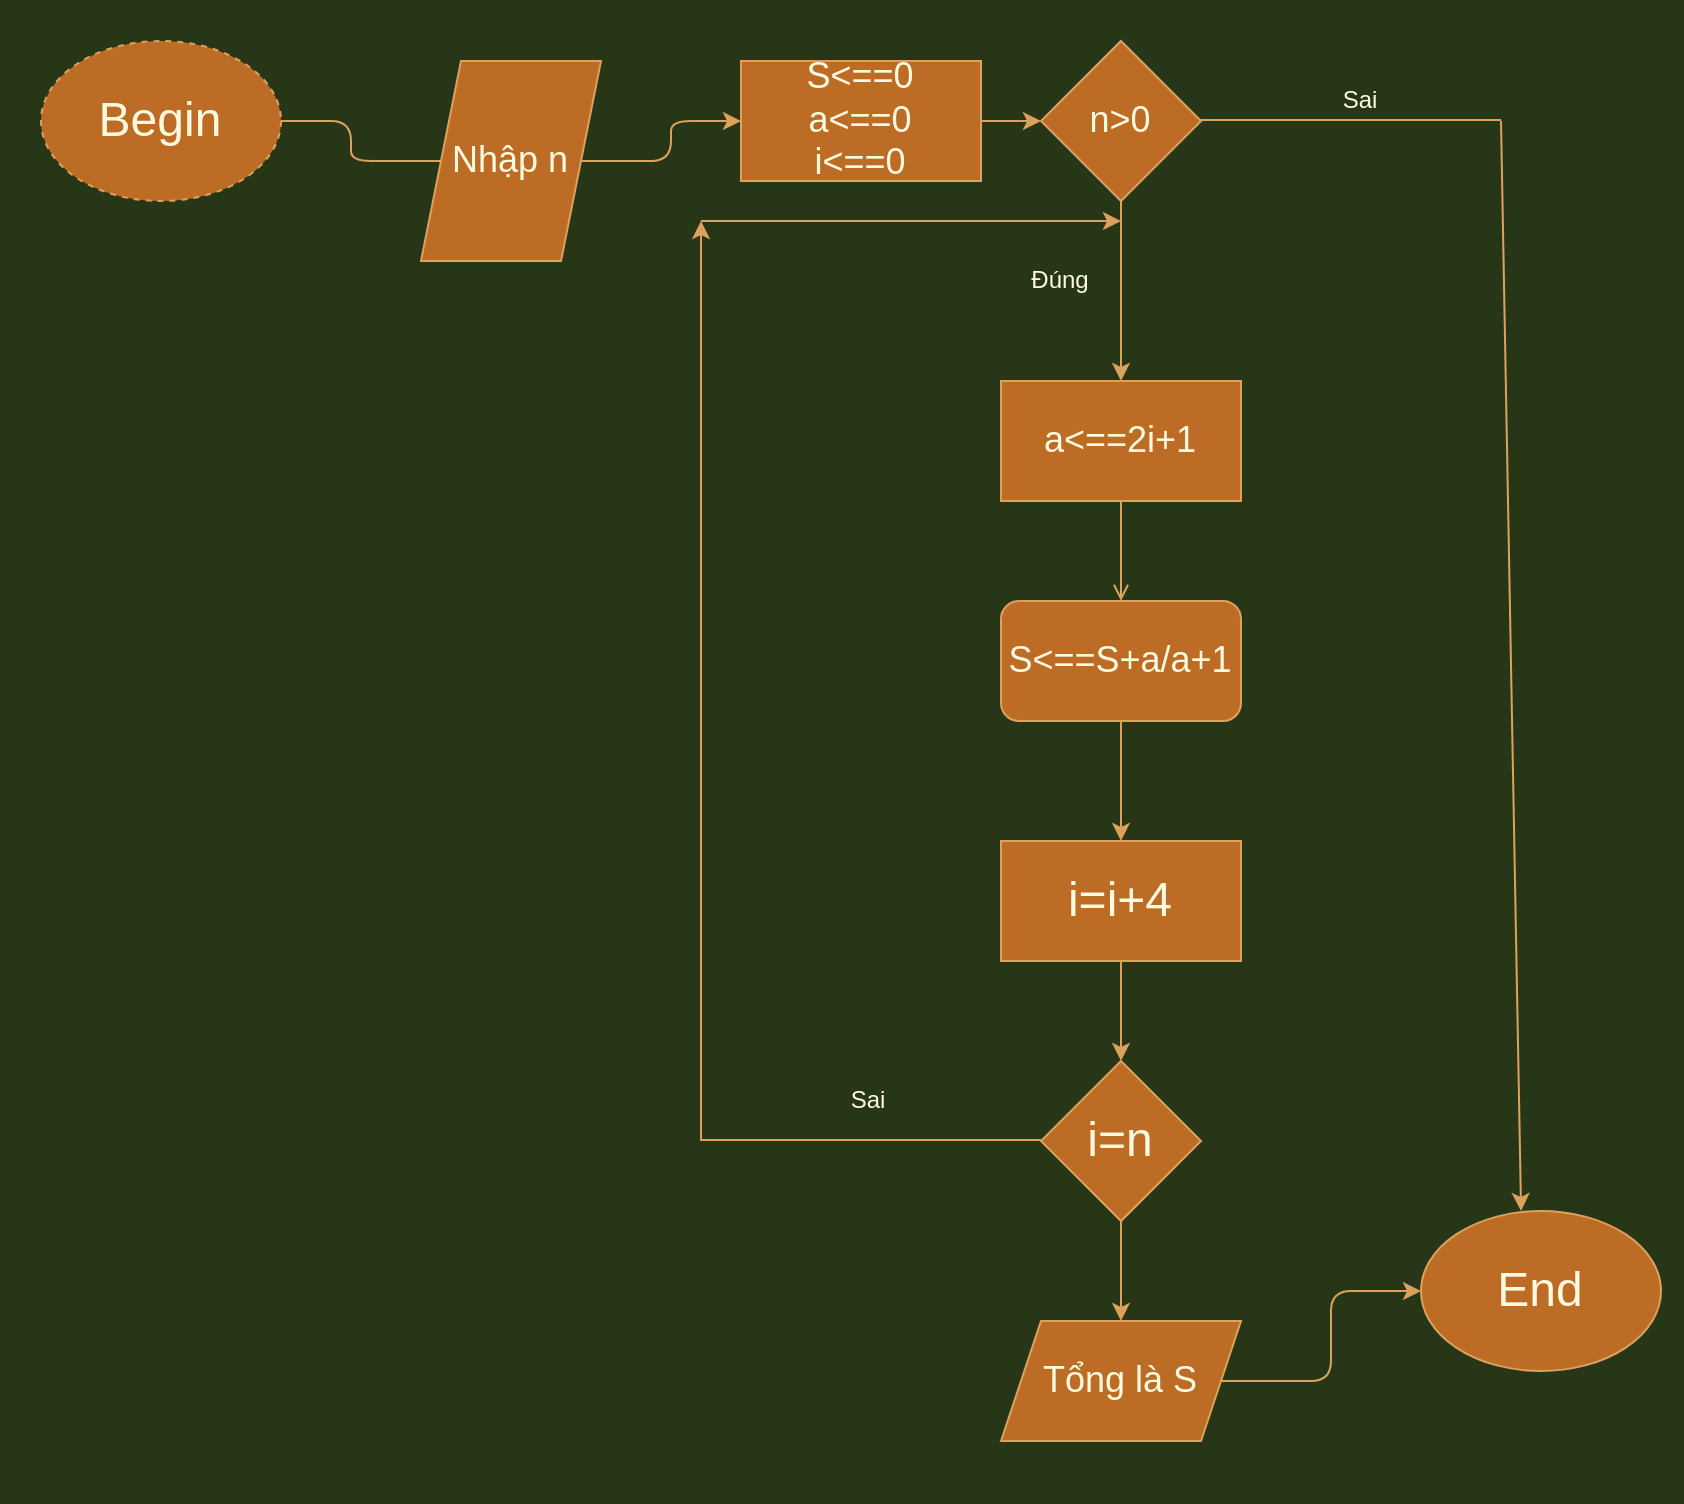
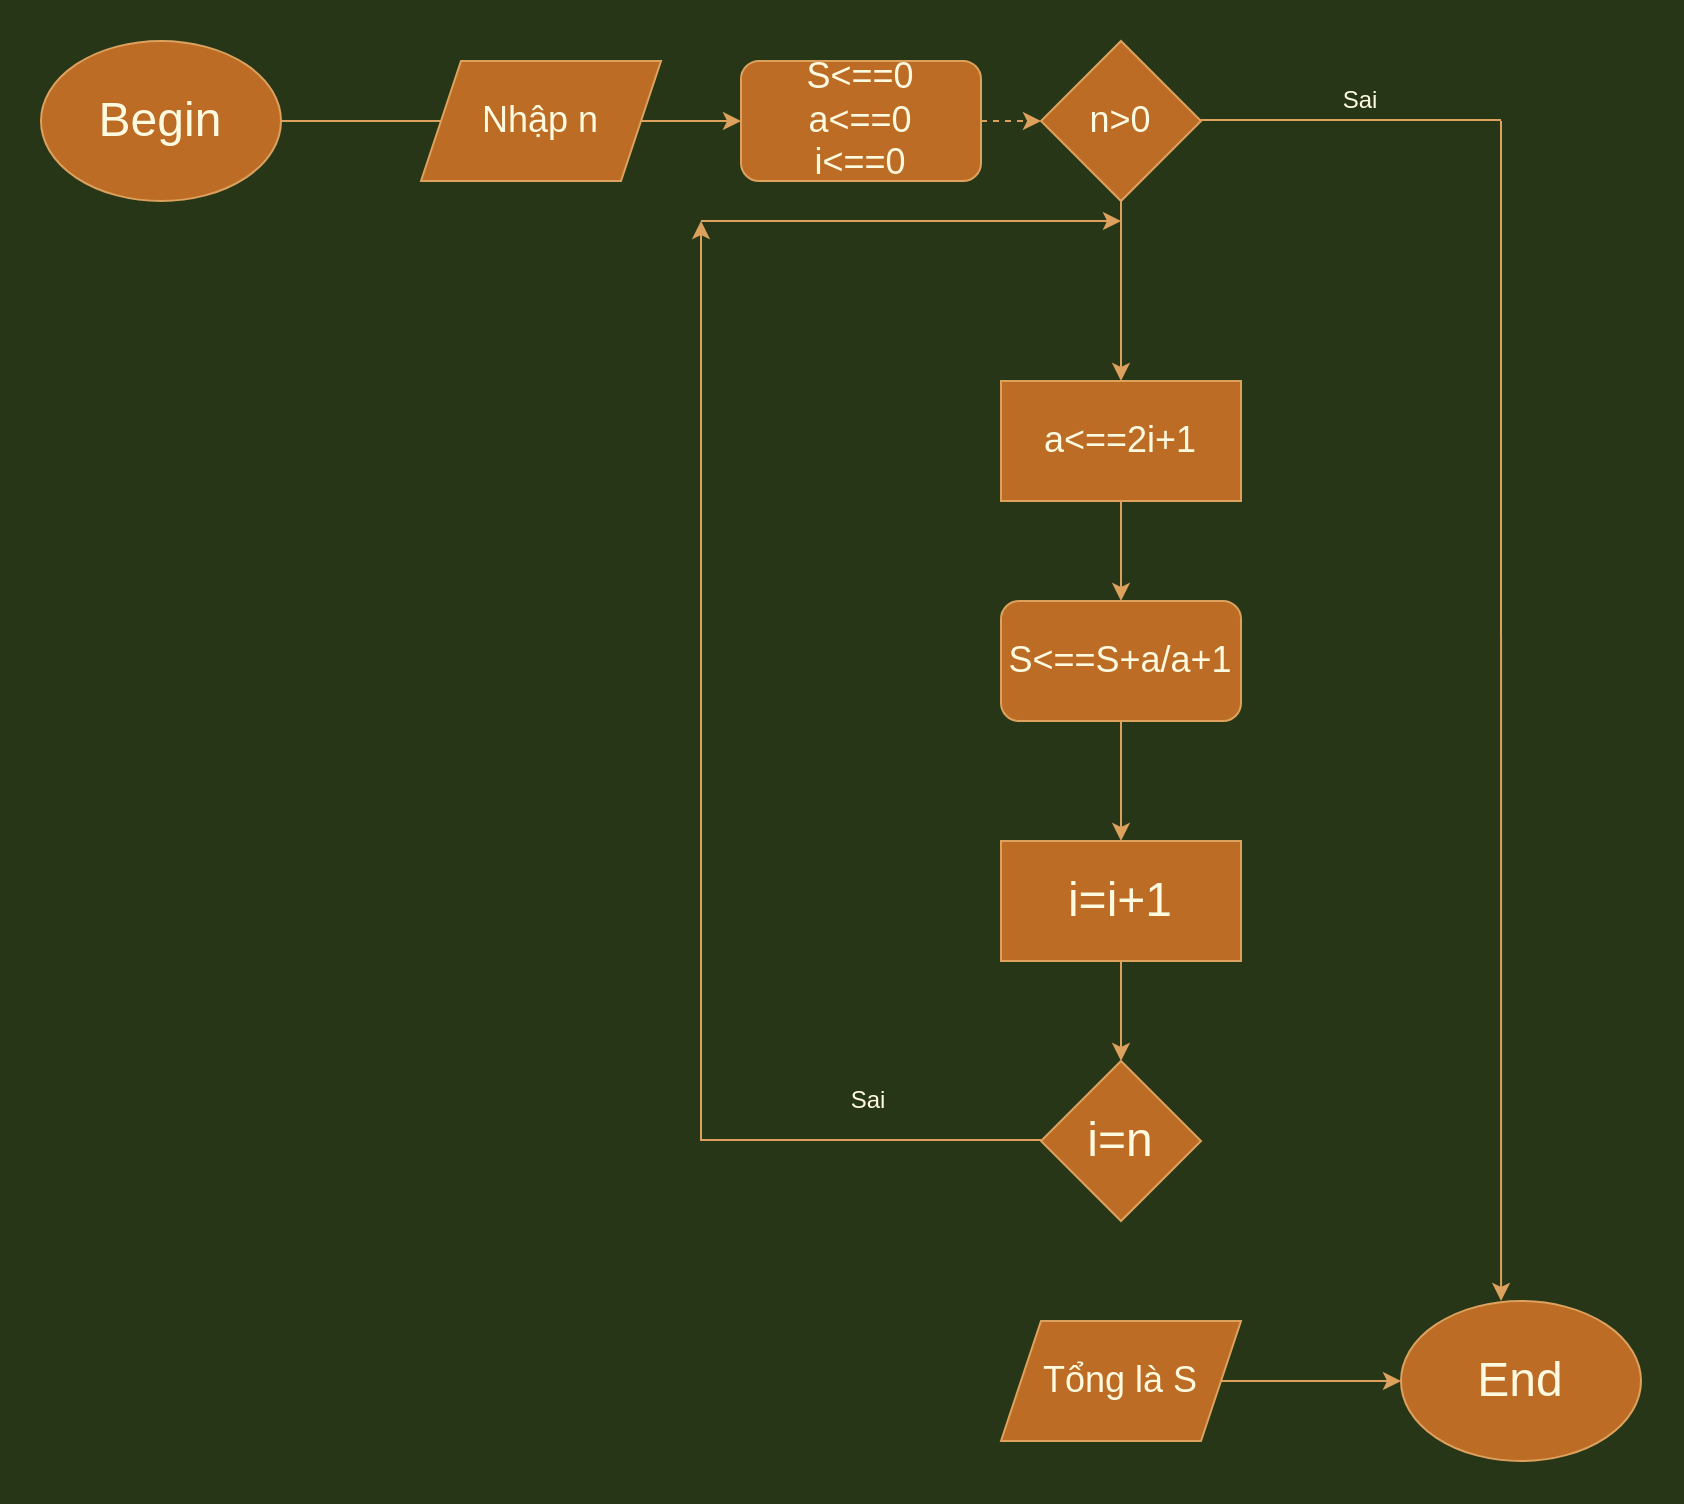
node "Begin": style dashed -> solid
node "S<==0 a<==0 i<==0": shape rectangle -> rounded rectangle
edge "S<==0 a<==0 i<==0" -> "n>0": style solid -> dashed
node "Nhập n": size 180x200 -> 240x120
node "Đúng": removed
edge "a<==2i+1" -> "S<==S+a/a+1": arrowhead open -> classic
node "i=i+4": label "i=i+4" -> "i=i+1"
edge "i=n" -> "Tổng là S": removed
node "End": moved (1541, 1291) -> (1521, 1381)
